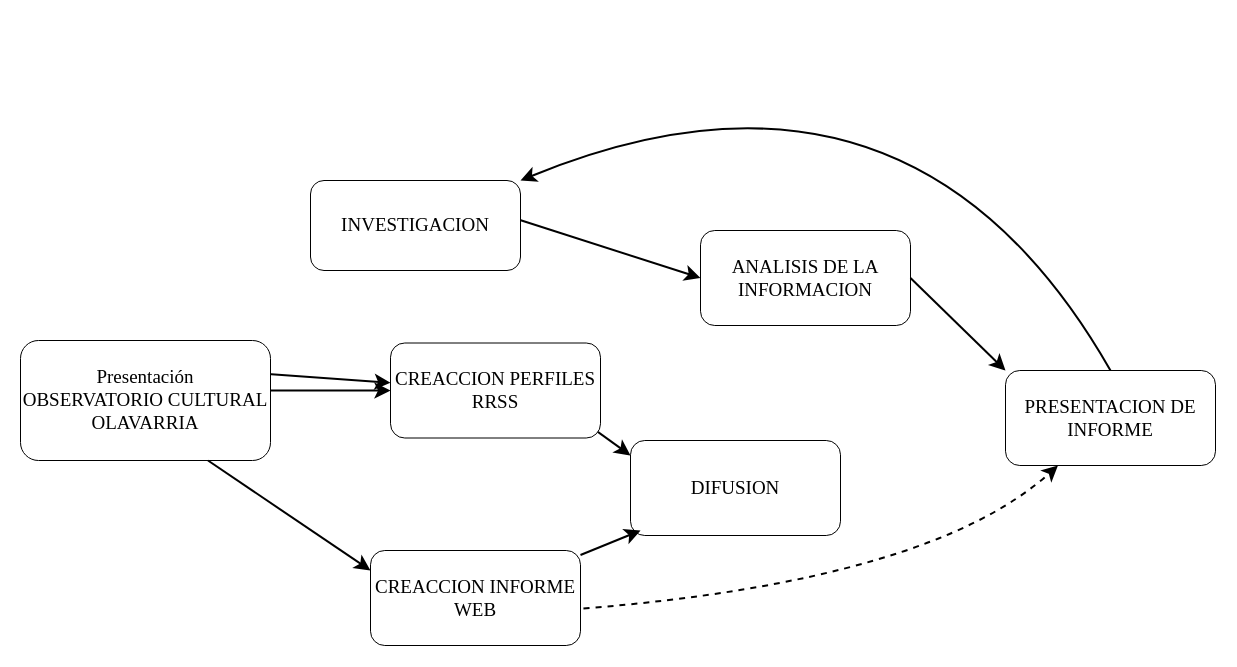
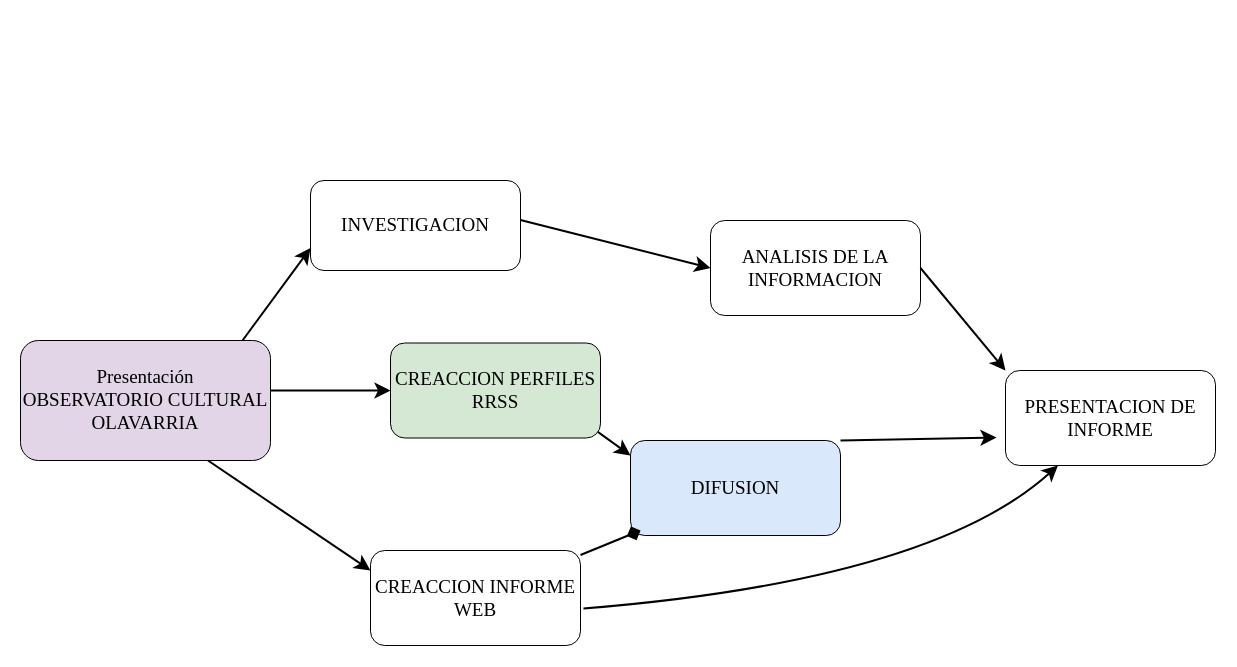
edge "PRESENTACION DE INFORME" -> "INVESTIGACION": removed
node "ANALISIS DE LA INFORMACION": moved (806, 278) -> (816, 268)
edge "Presentación OBSERVATORIO CULTURAL OLAVARRIA" -> "CREACCION PERFILES RRSS": now "Presentación OBSERVATORIO CULTURAL OLAVARRIA" -> "INVESTIGACION"
node "CREACCION PERFILES RRSS": fillcolor #ffffff -> #d5e8d4
node "Presentación OBSERVATORIO CULTURAL OLAVARRIA": fillcolor #ffffff -> #e1d5e7
edge "DIFUSION" -> "PRESENTACION DE INFORME": added
node "DIFUSION": fillcolor #ffffff -> #dae8fc
edge "CREACCION INFORME WEB" -> "DIFUSION": arrowhead classic -> diamond
edge "CREACCION INFORME WEB" -> "PRESENTACION DE INFORME": style dashed -> solid
